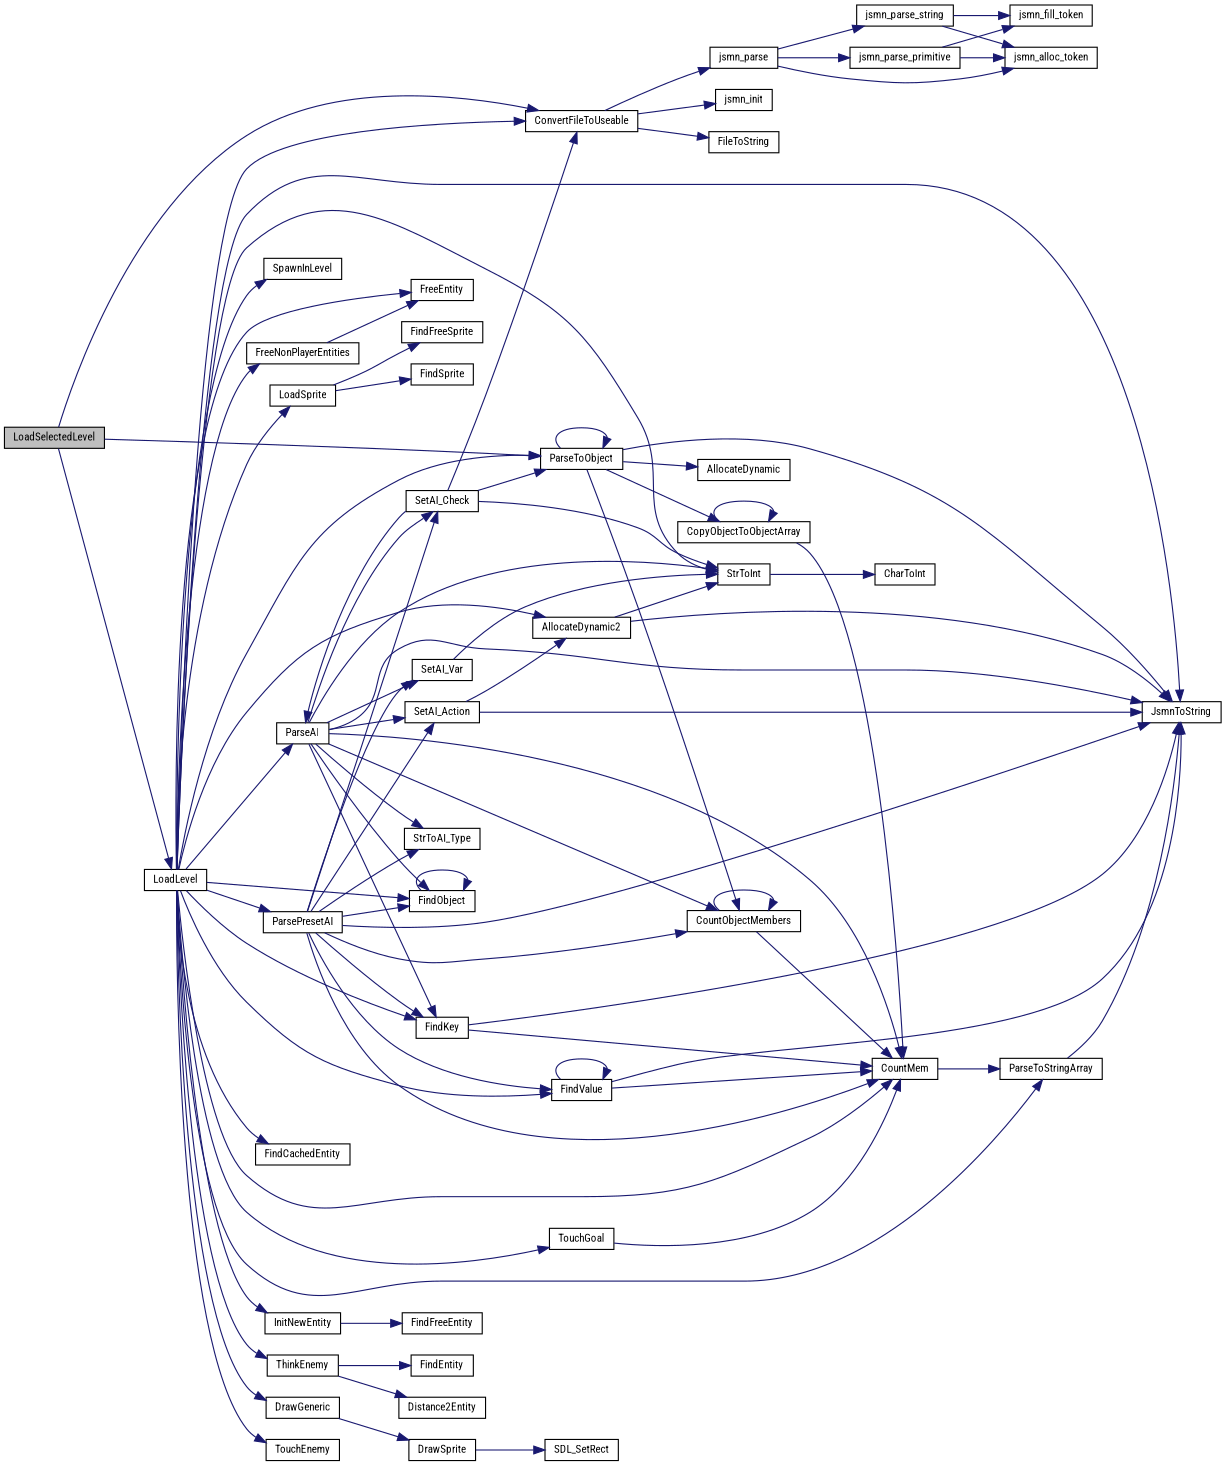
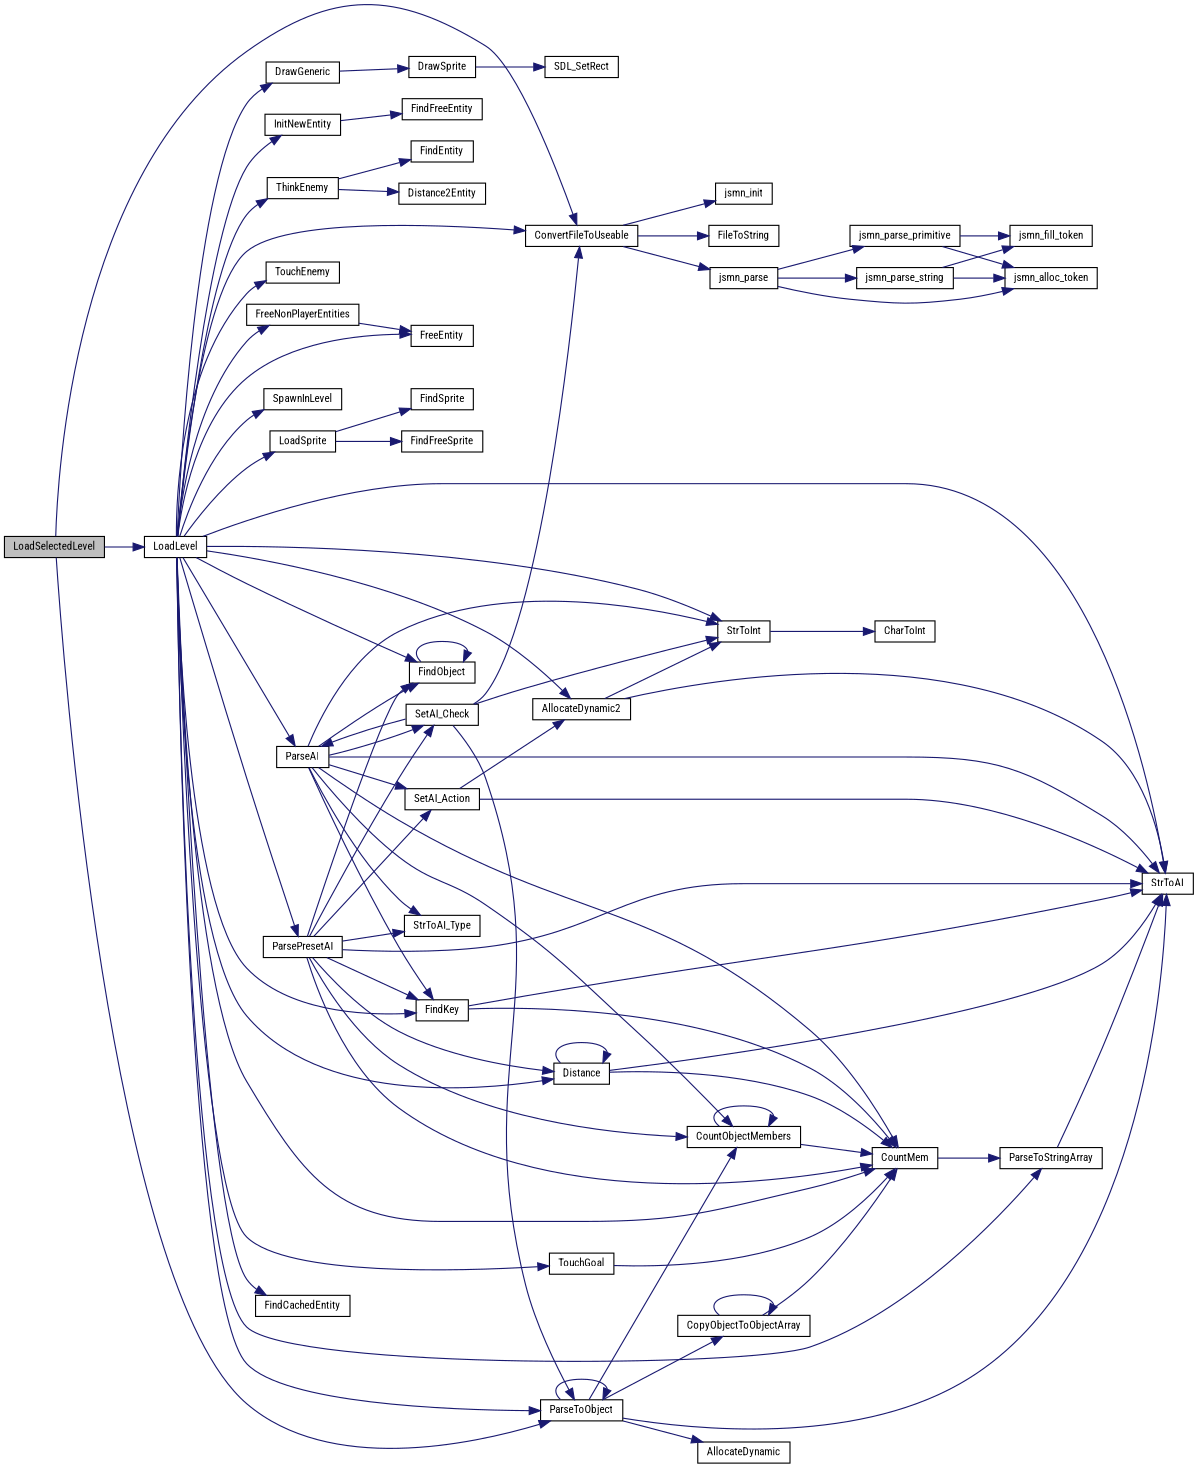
node "SetAI_Var": removed
node "JsmnToString": label "JsmnToString" -> "StrToAI"
node "FindValue": label "FindValue" -> "Distance"
